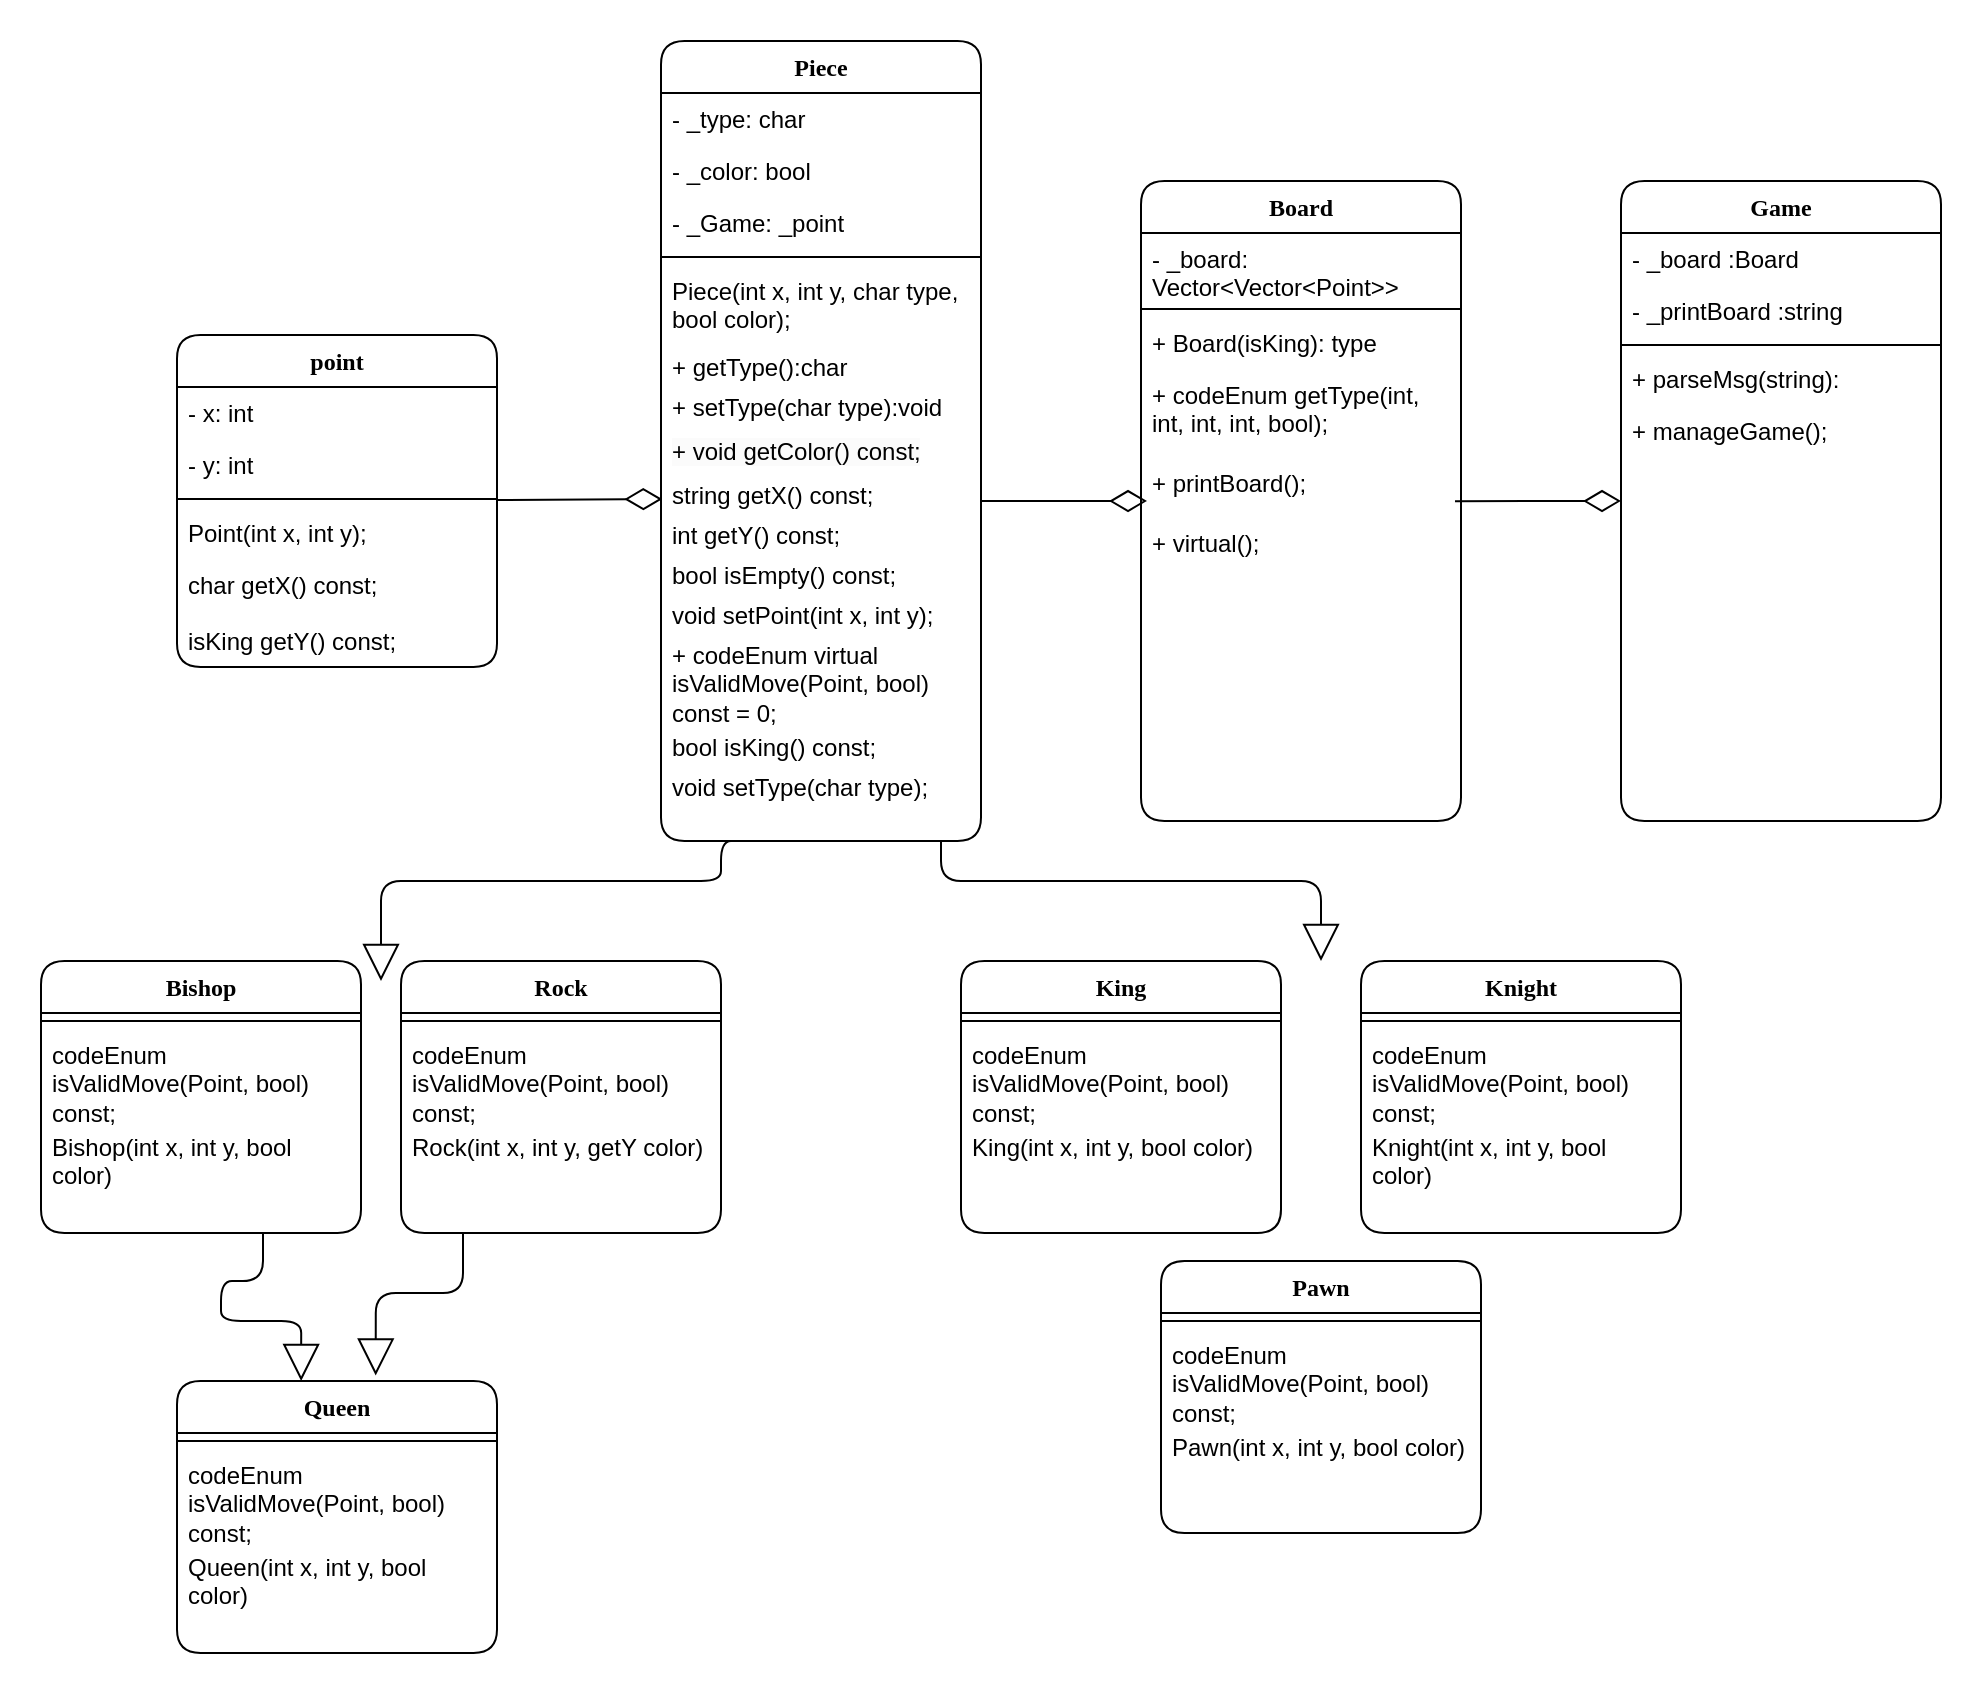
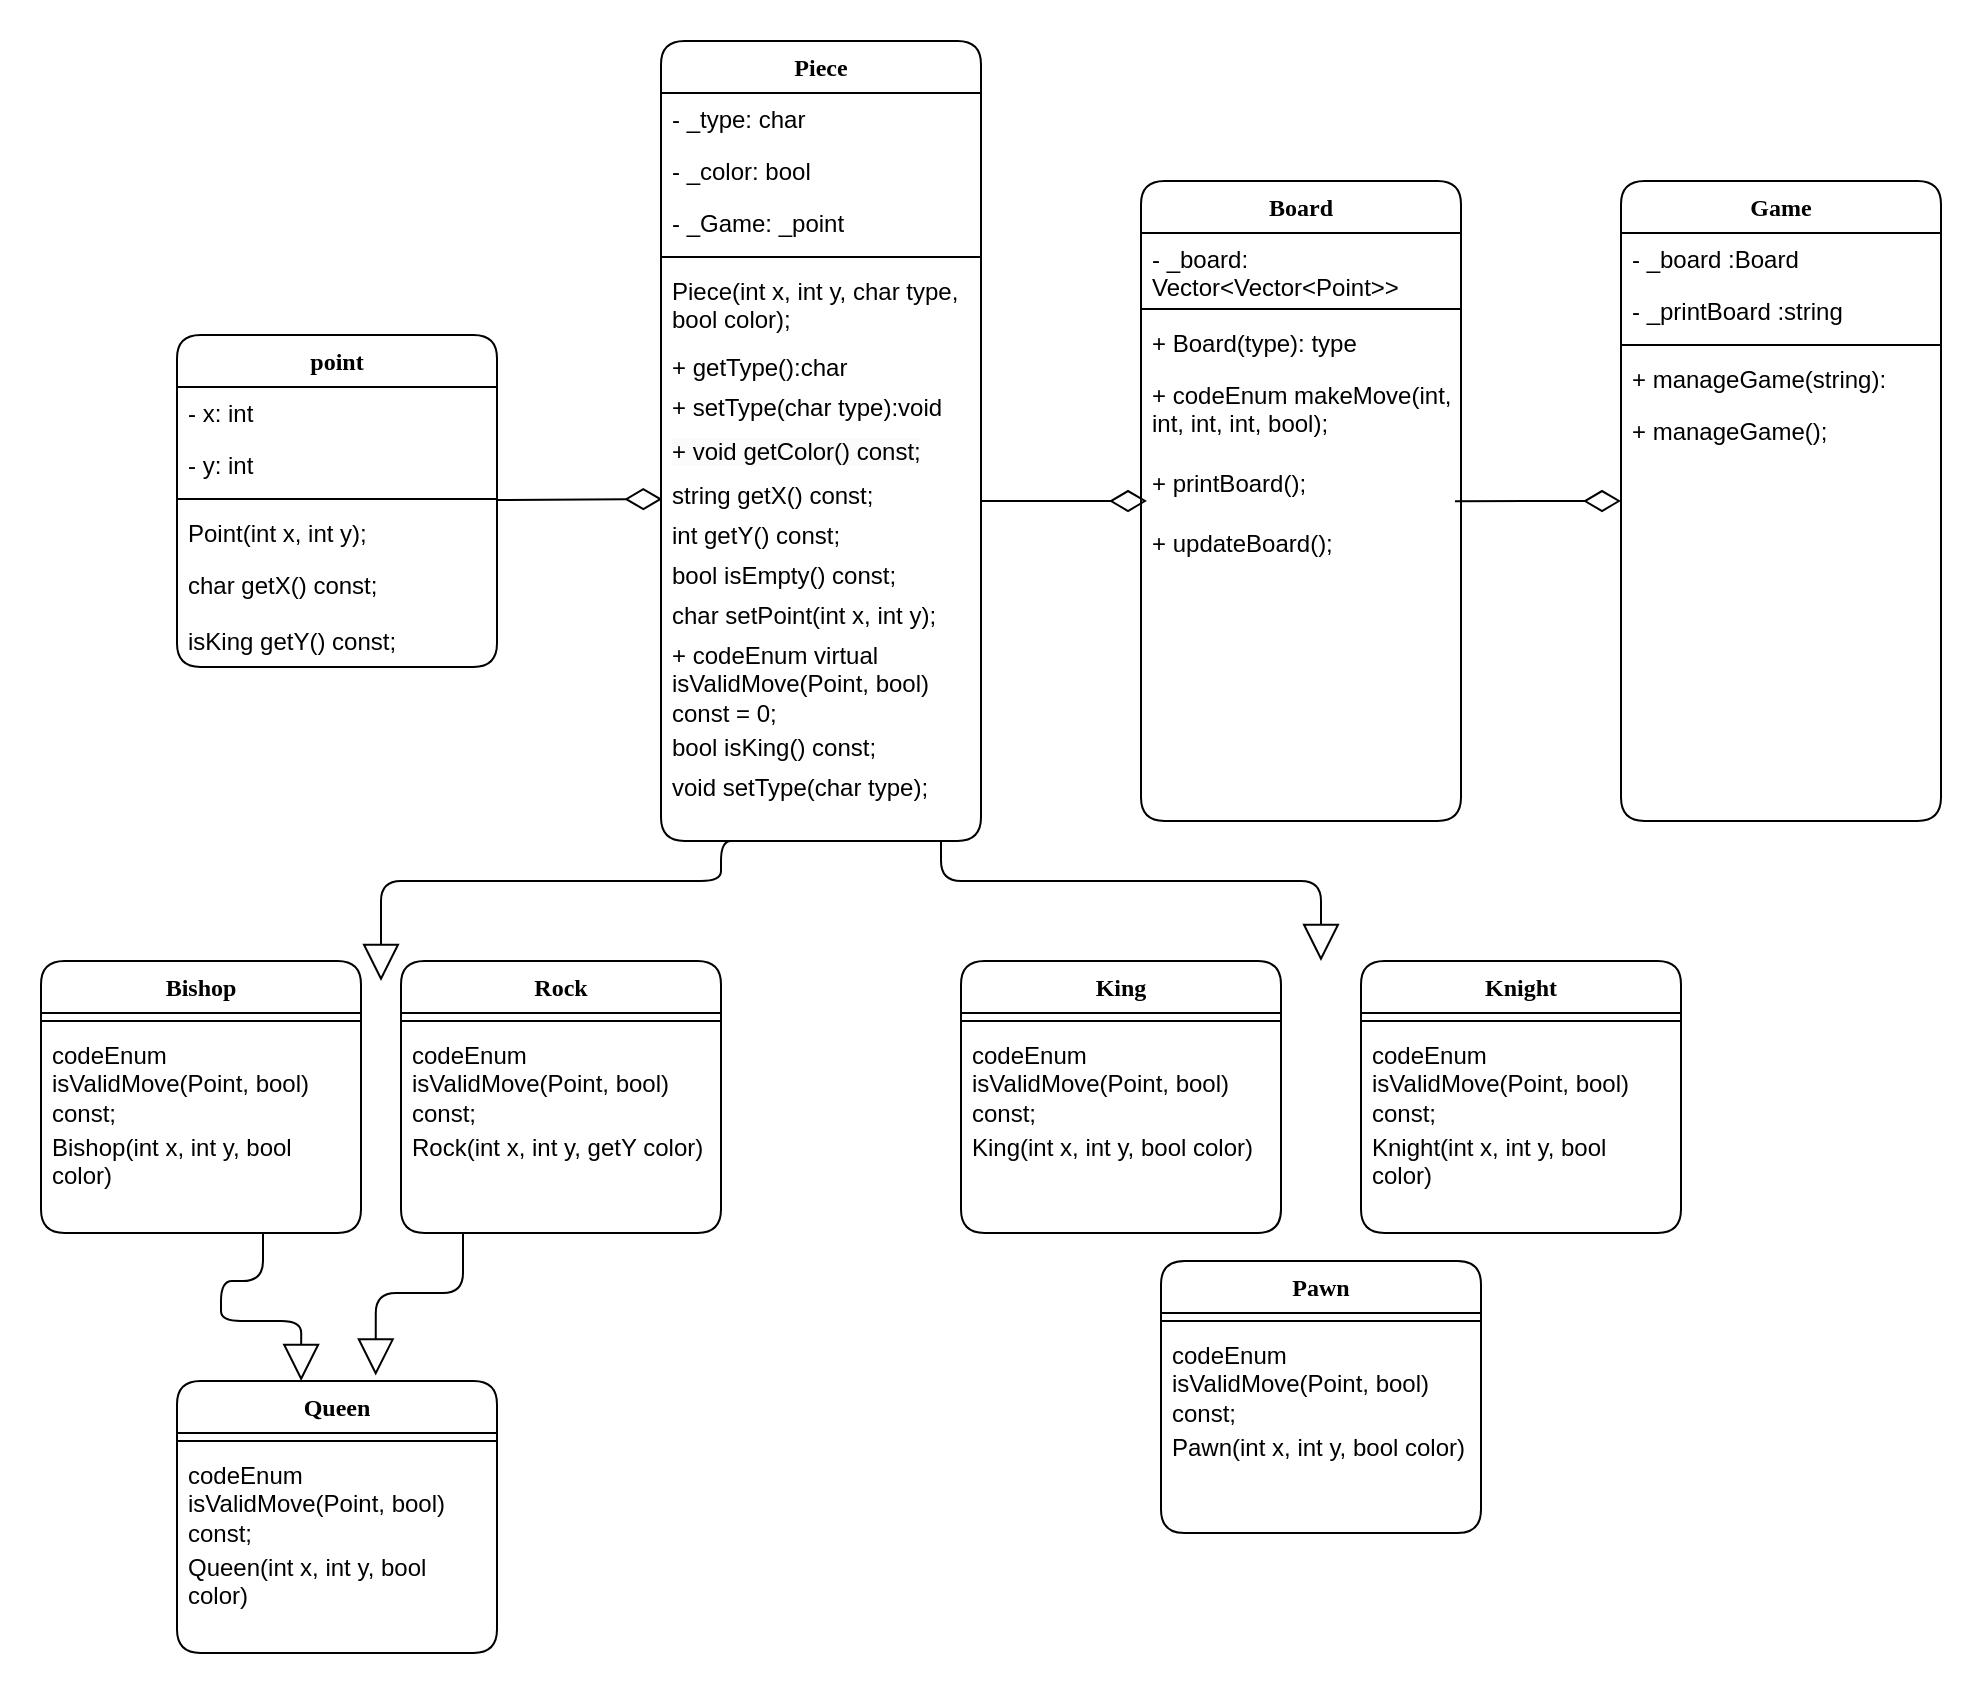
node "+ Board(isKing): type": label "+ Board(isKing): type" -> "+ Board(type): type"
node "+ parseMsg(string):": label "+ parseMsg(string):" -> "+ manageGame(string):"
node "+ codeEnum getType(int, int, int, int, bool);": label "+ codeEnum getType(int, int, int, int, bool);" -> "+ codeEnum makeMove(int, int, int, int, bool);"
node "+ virtual();": label "+ virtual();" -> "+ updateBoard();"
node "void setPoint(int x, int y);": label "void setPoint(int x, int y);" -> "char setPoint(int x, int y);"
